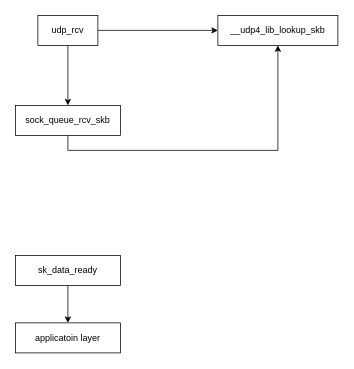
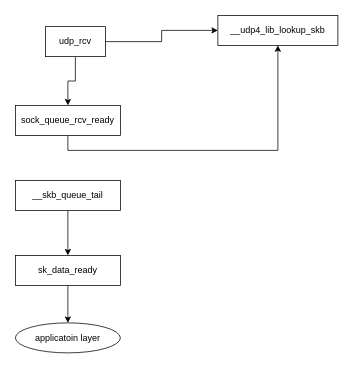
node "udp_rcv": moved (68, 30) -> (75, 42)
node "sock_queue_rcv_skb": label "sock_queue_rcv_skb" -> "sock_queue_rcv_ready"
node "__skb_queue_tail": added
edge "__skb_queue_tail" -> "sk_data_ready": added
node "applicatoin layer": shape rectangle -> ellipse
